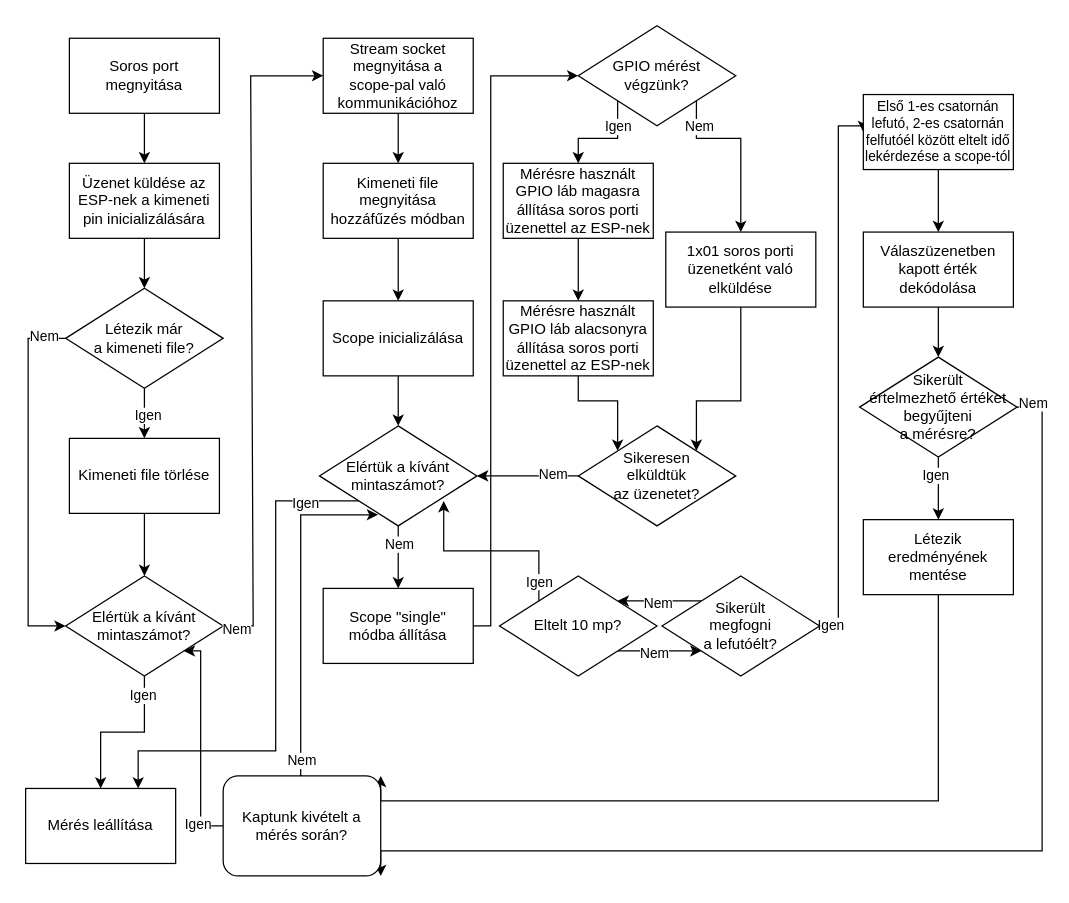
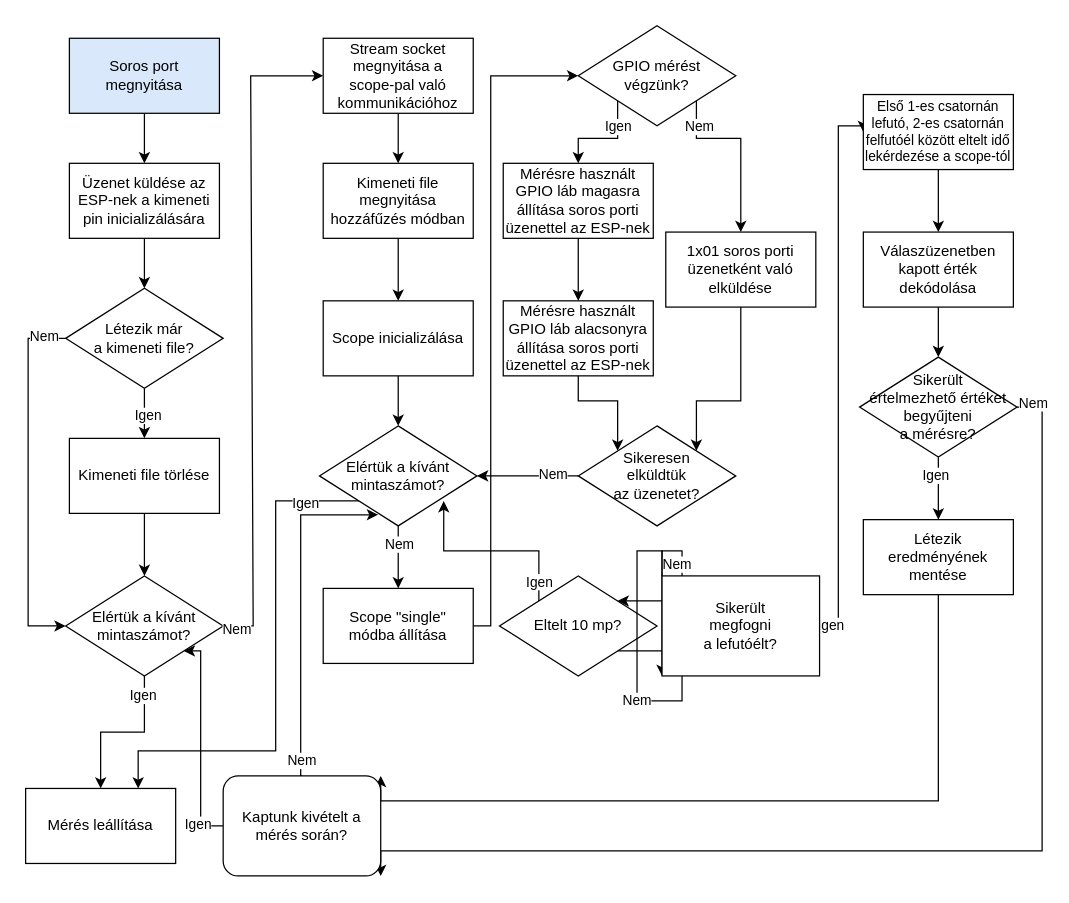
node "Soros port megnyitása": fillcolor #ffffff -> #dae8fc
node "Sikerült megfogni a lefutóélt?": shape diamond -> rectangle
